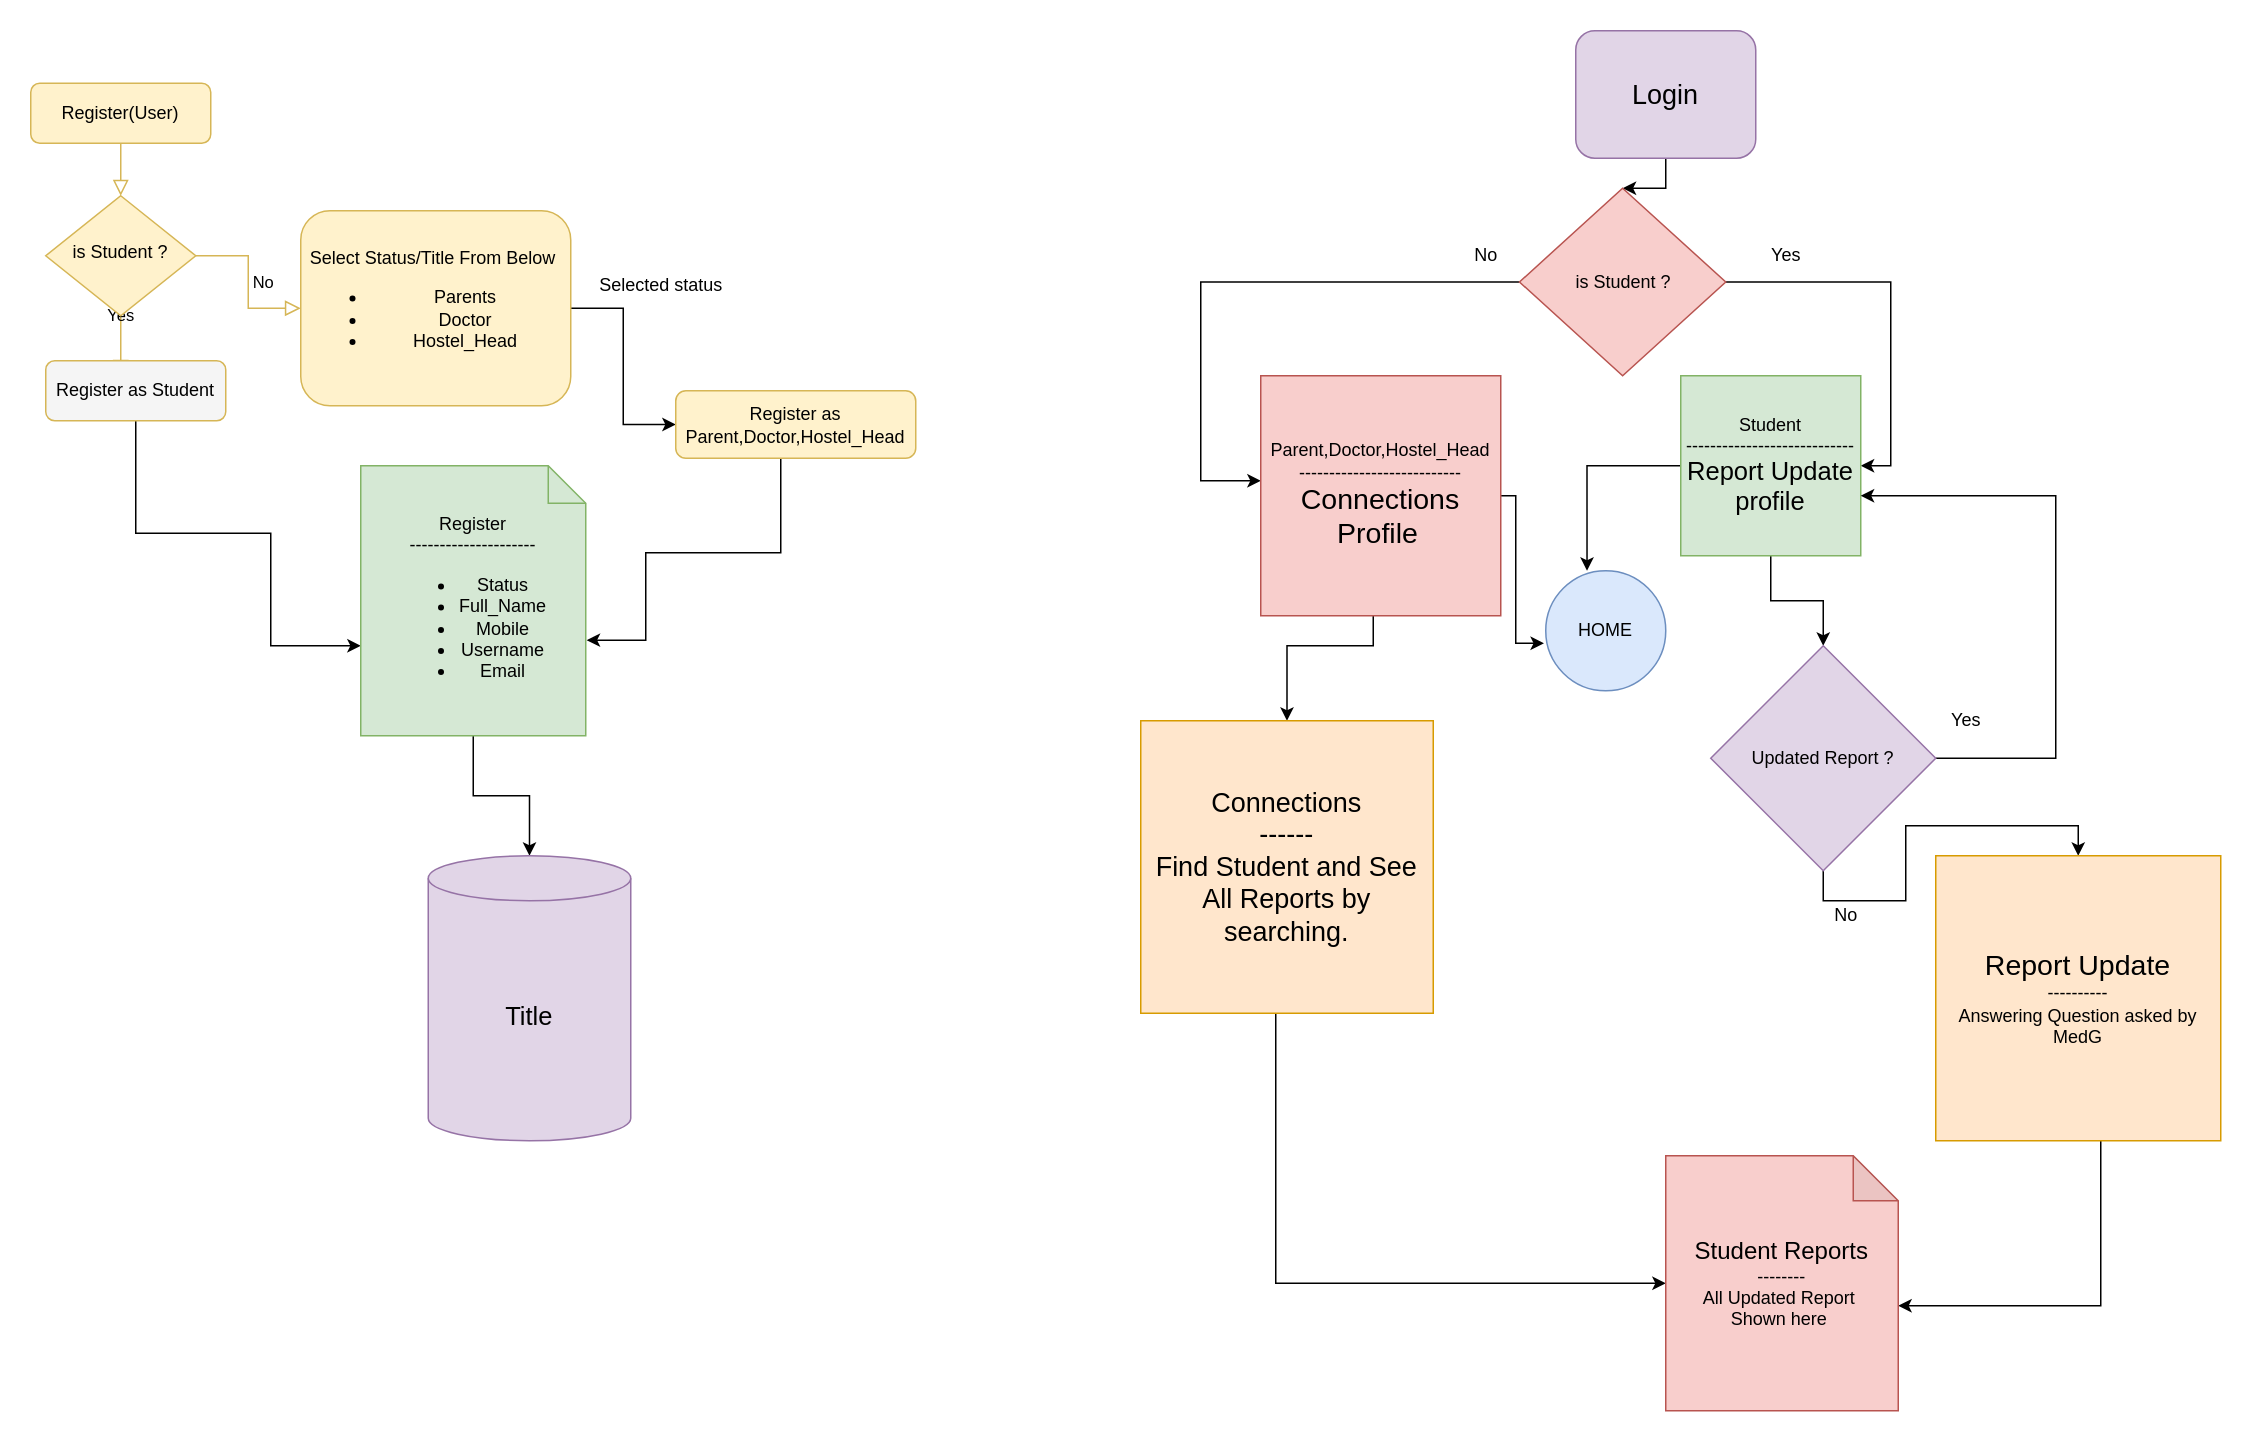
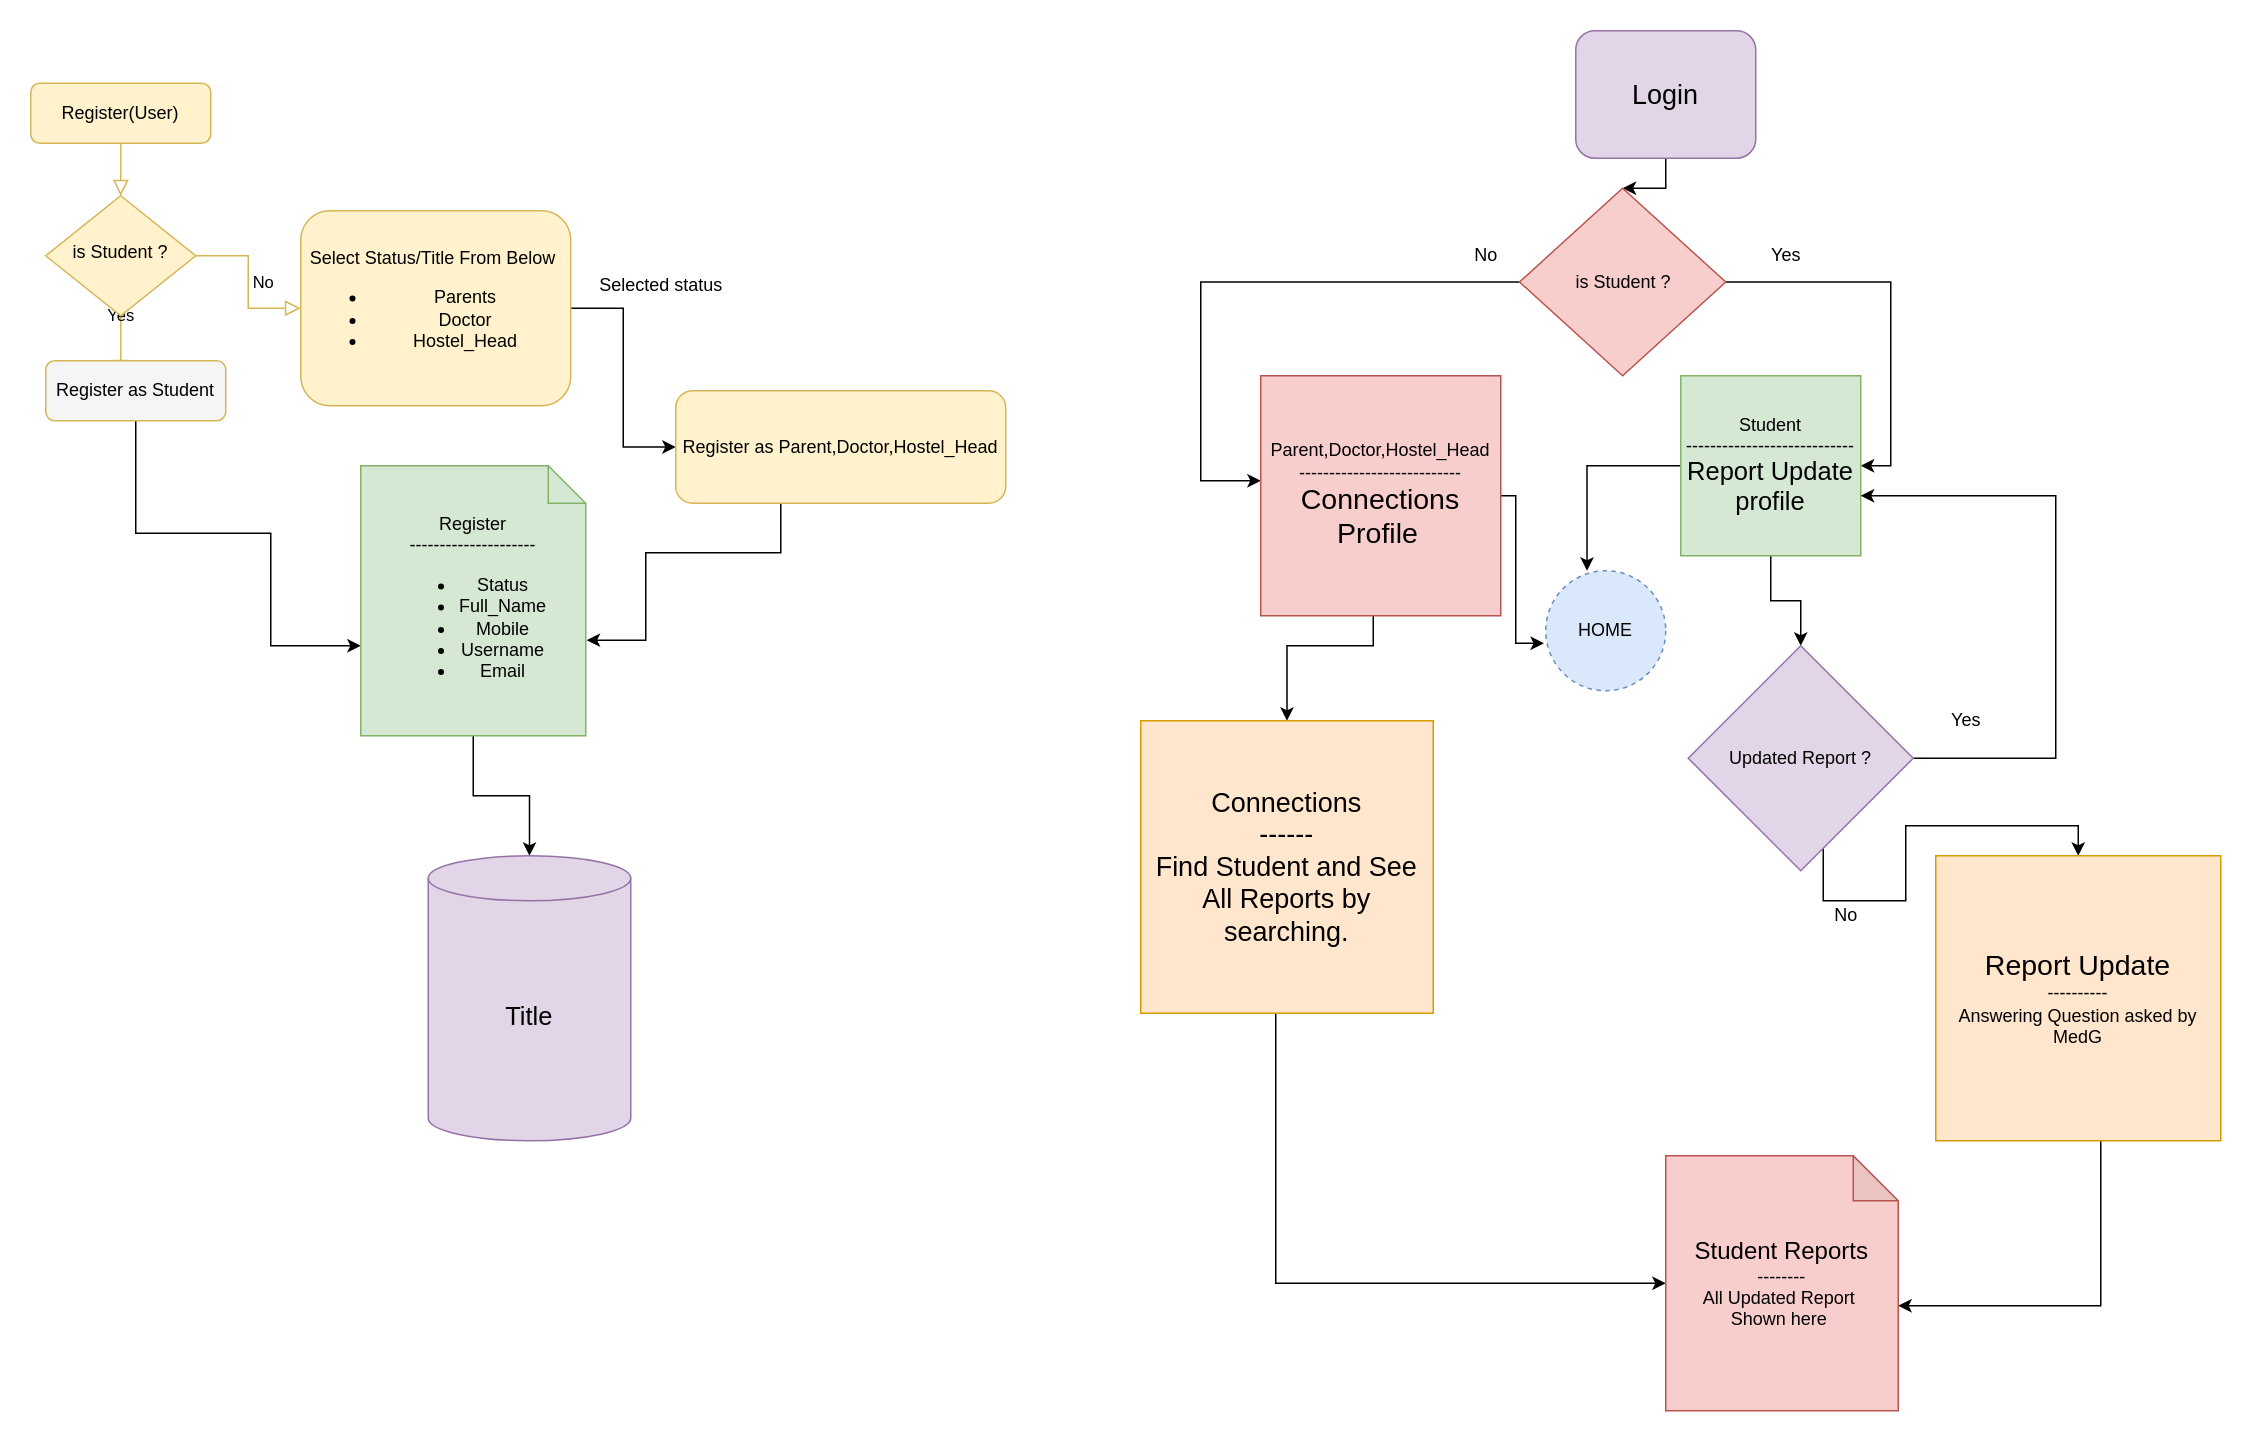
node "Register as Parent,Doctor,Hostel_Head": size 240x68 -> 330x113
node "HOME": style solid -> dashed
node "Updated Report ?": moved (1823, 758) -> (1801, 758)
